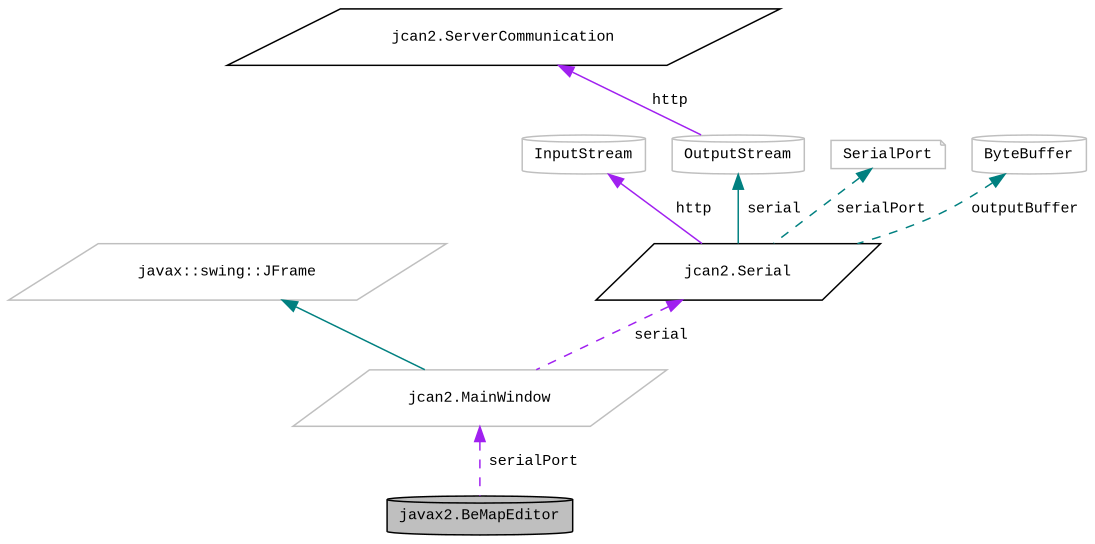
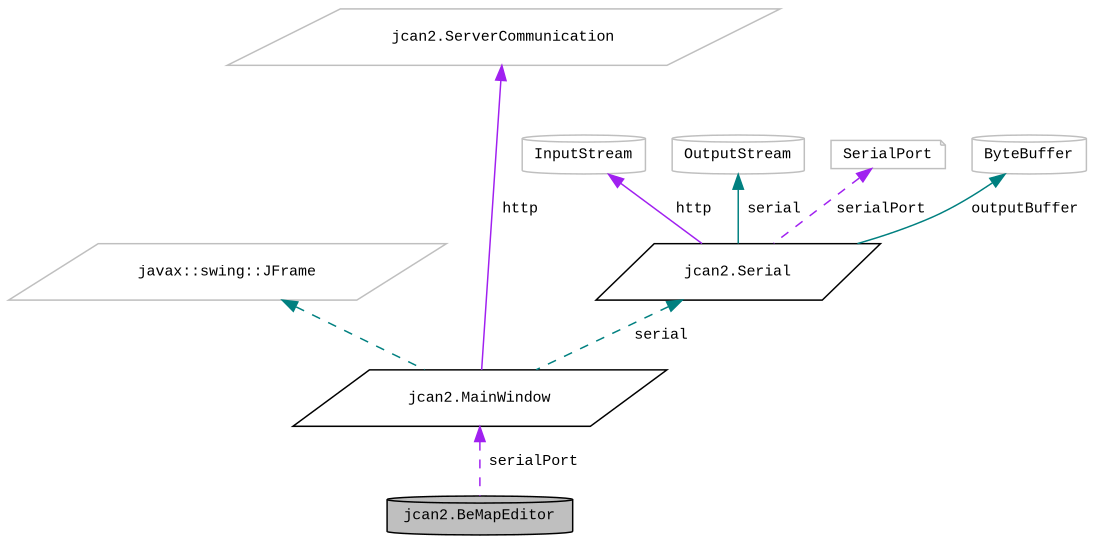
node "jcan2.ServerCommunication": color black -> grey75
edge "OutputStream" -> "jcan2.ServerCommunication": now "jcan2.MainWindow" -> "jcan2.ServerCommunication"
edge "jcan2.Serial" -> "SerialPort": color teal -> purple
edge "jcan2.Serial" -> "ByteBuffer": style dashed -> solid
edge "jcan2.MainWindow" -> "javax::swing::JFrame": style solid -> dashed
edge "jcan2.MainWindow" -> "jcan2.Serial": color purple -> teal
node "jcan2.MainWindow": color grey75 -> black
node "javax2.BeMapEditor": label "javax2.BeMapEditor" -> "jcan2.BeMapEditor"
